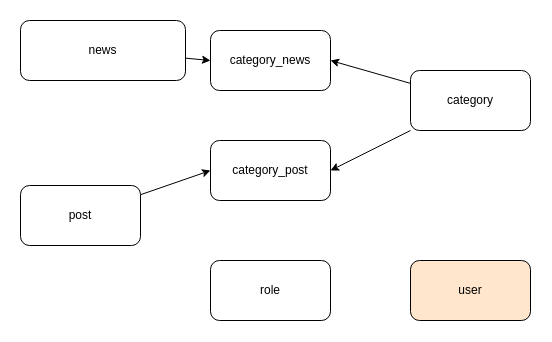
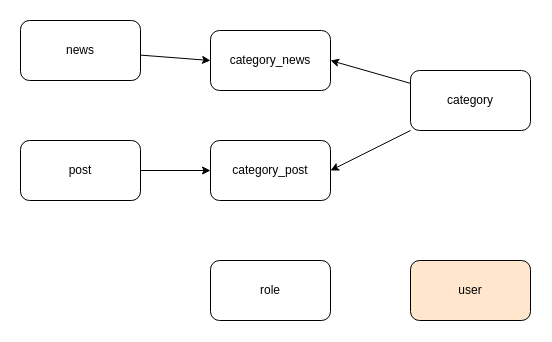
node "news": size 165x60 -> 120x60
node "post": moved (81, 216) -> (81, 171)
